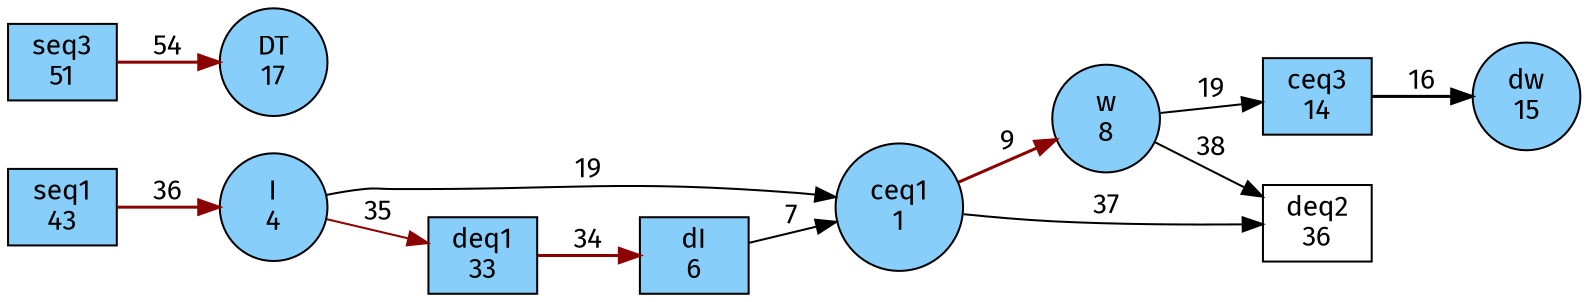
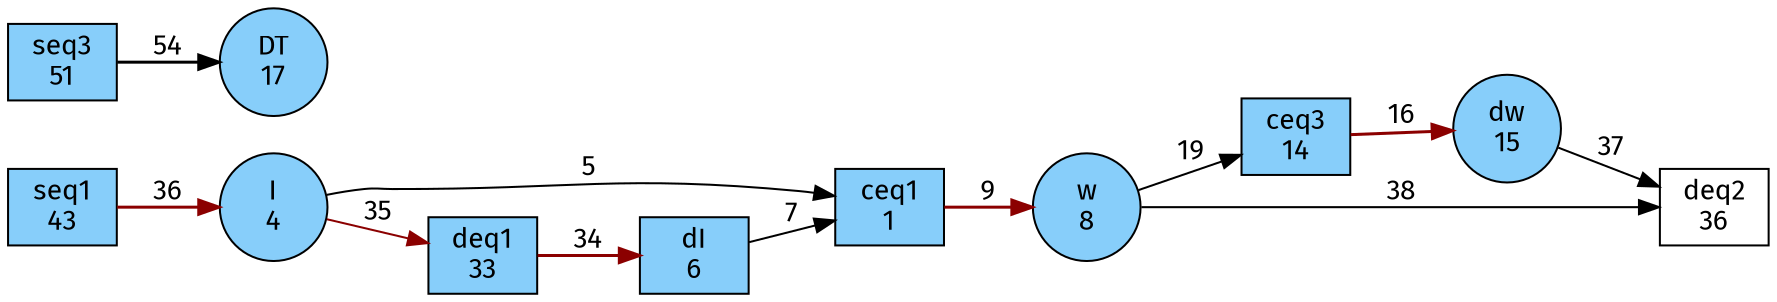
edge "seq3 51" -> "DT 17": color red4 -> black
edge "ceq3 14" -> "dw 15": color black -> red4
edge "I 4" -> "ceq1 1": label "19" -> "5"
node "ceq1 1": shape circle -> box
edge "ceq1 1" -> "deq2 36": now "dw 15" -> "deq2 36"
